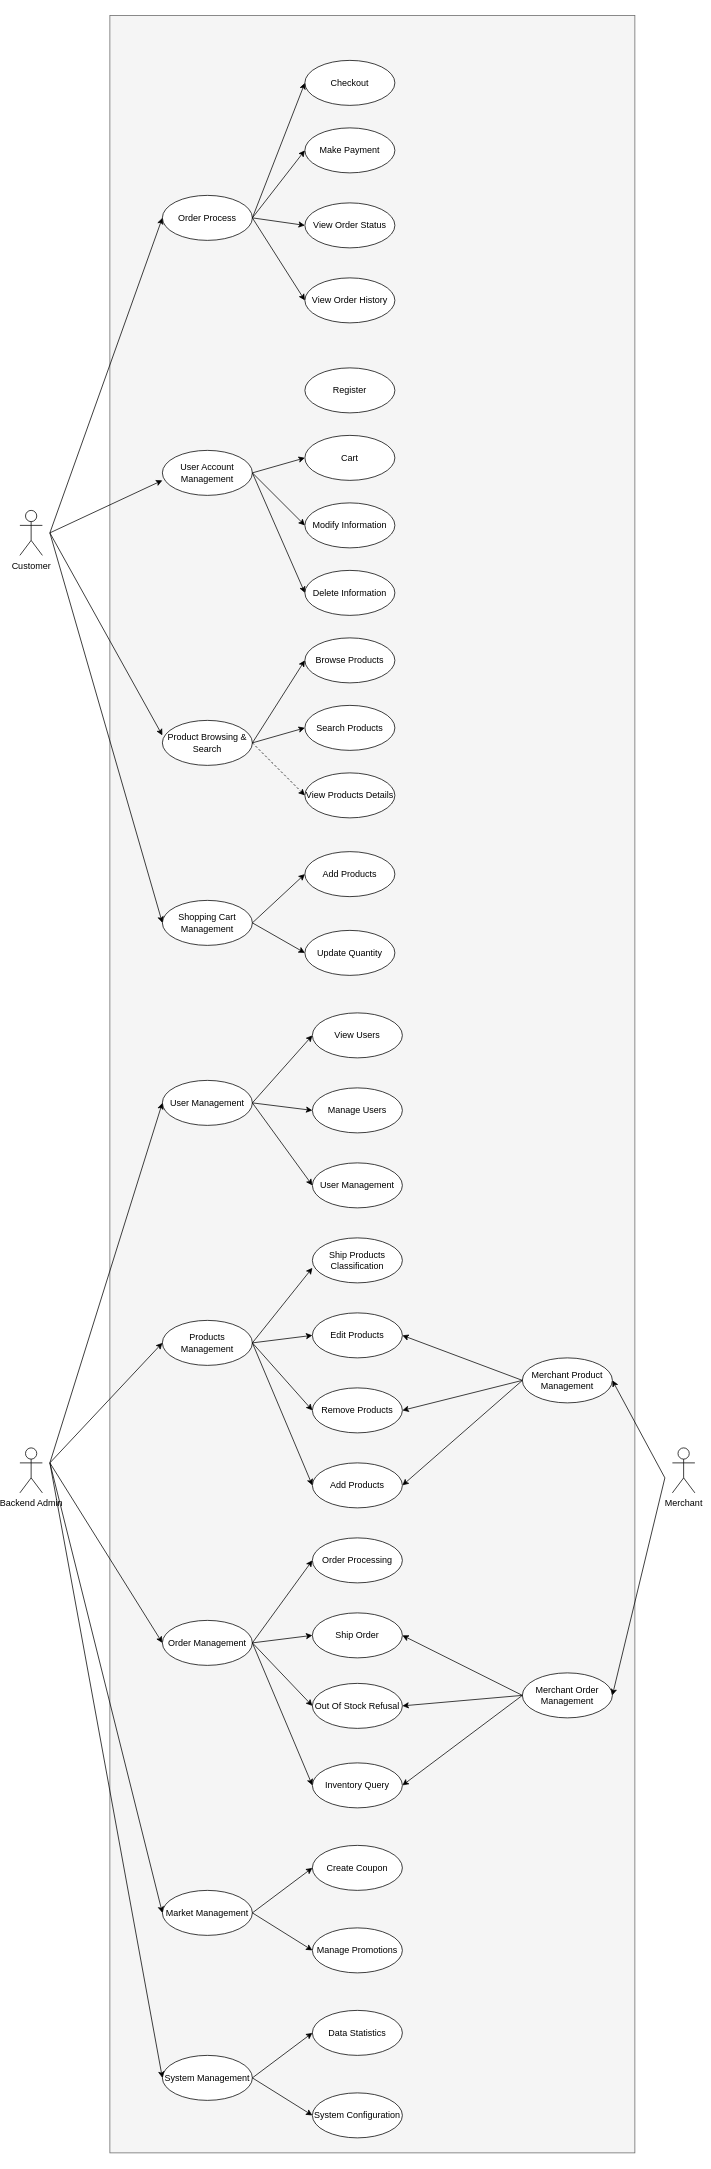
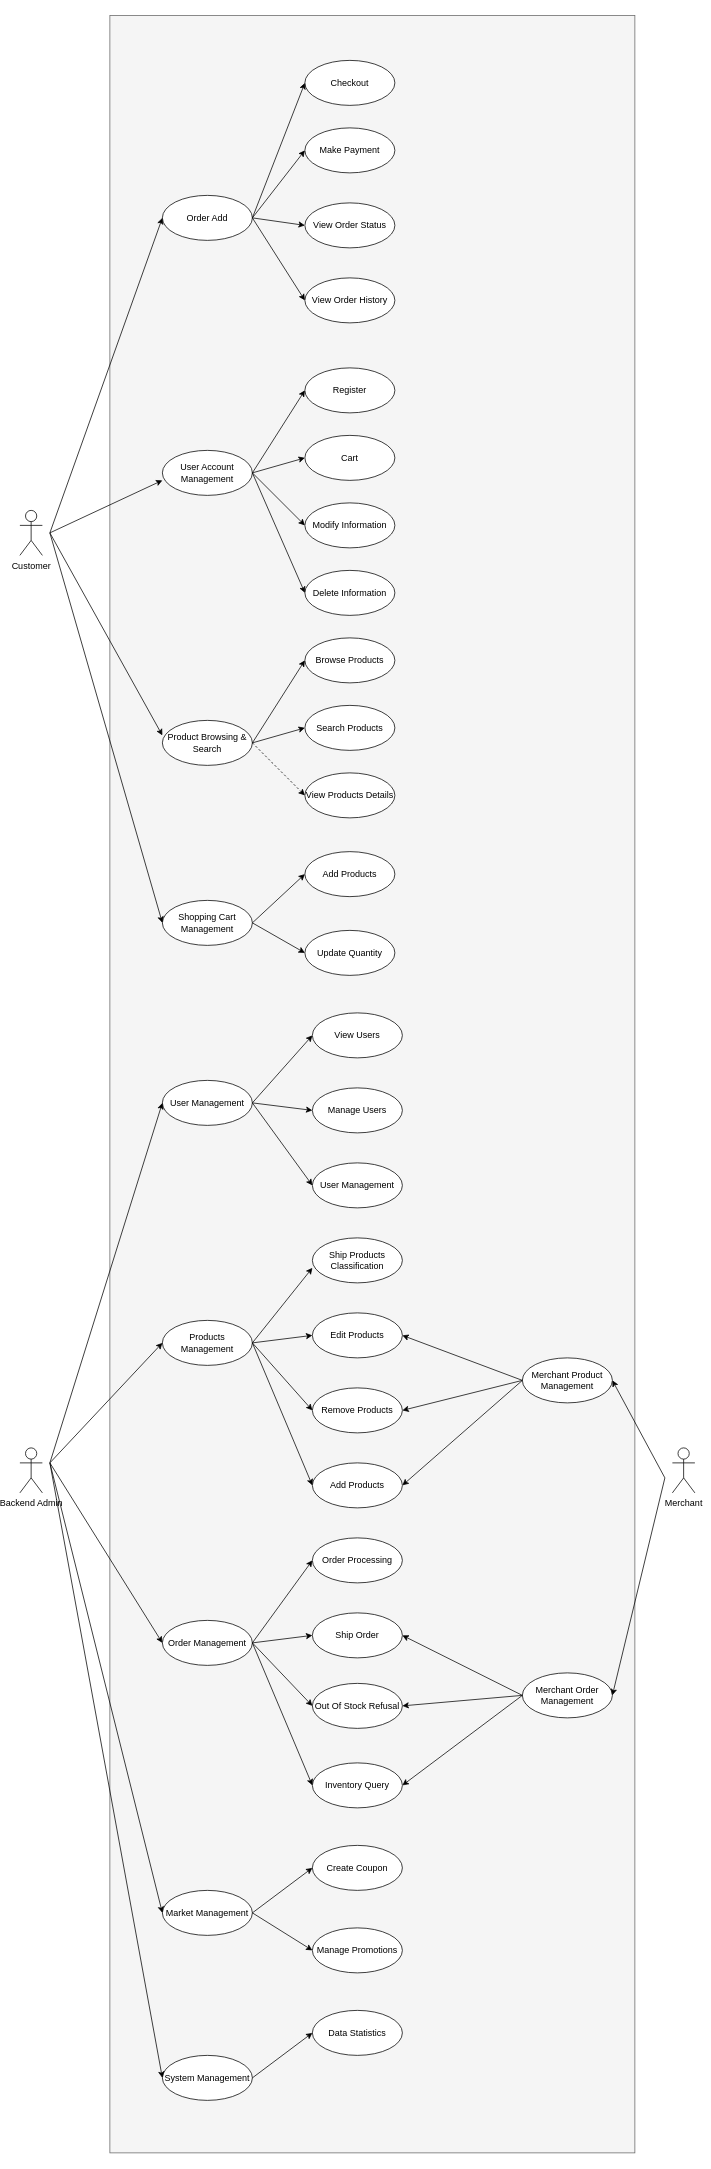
node "Order Process": label "Order Process" -> "Order Add"
edge "User Account Management" -> "Register": added
edge "System Management" -> "System Configuration": removed
node "System Configuration": removed
